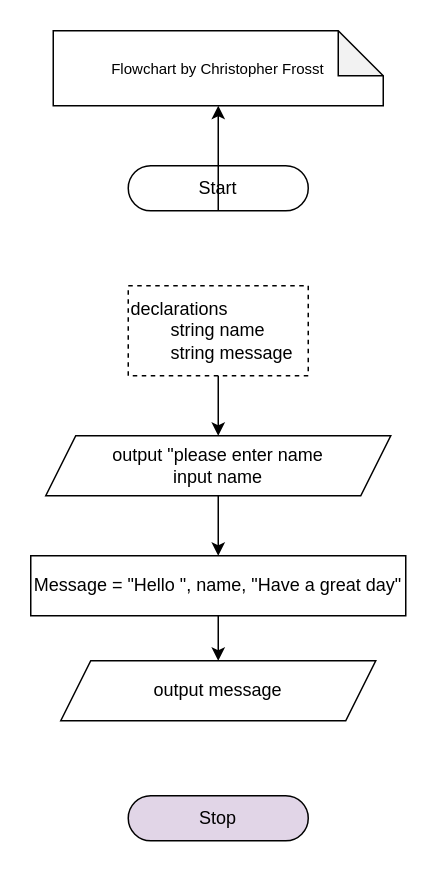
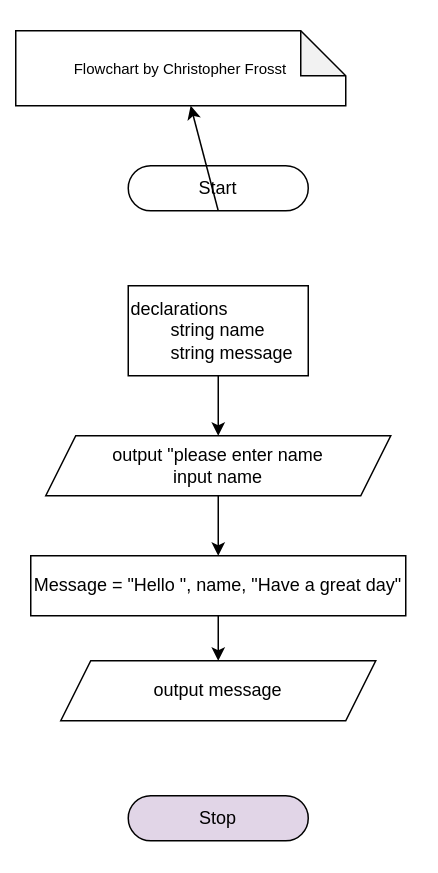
node "Flowchart by Christopher Frosst": moved (218, 68) -> (181, 68)
node "declarations string name string message": style dashed -> solid
